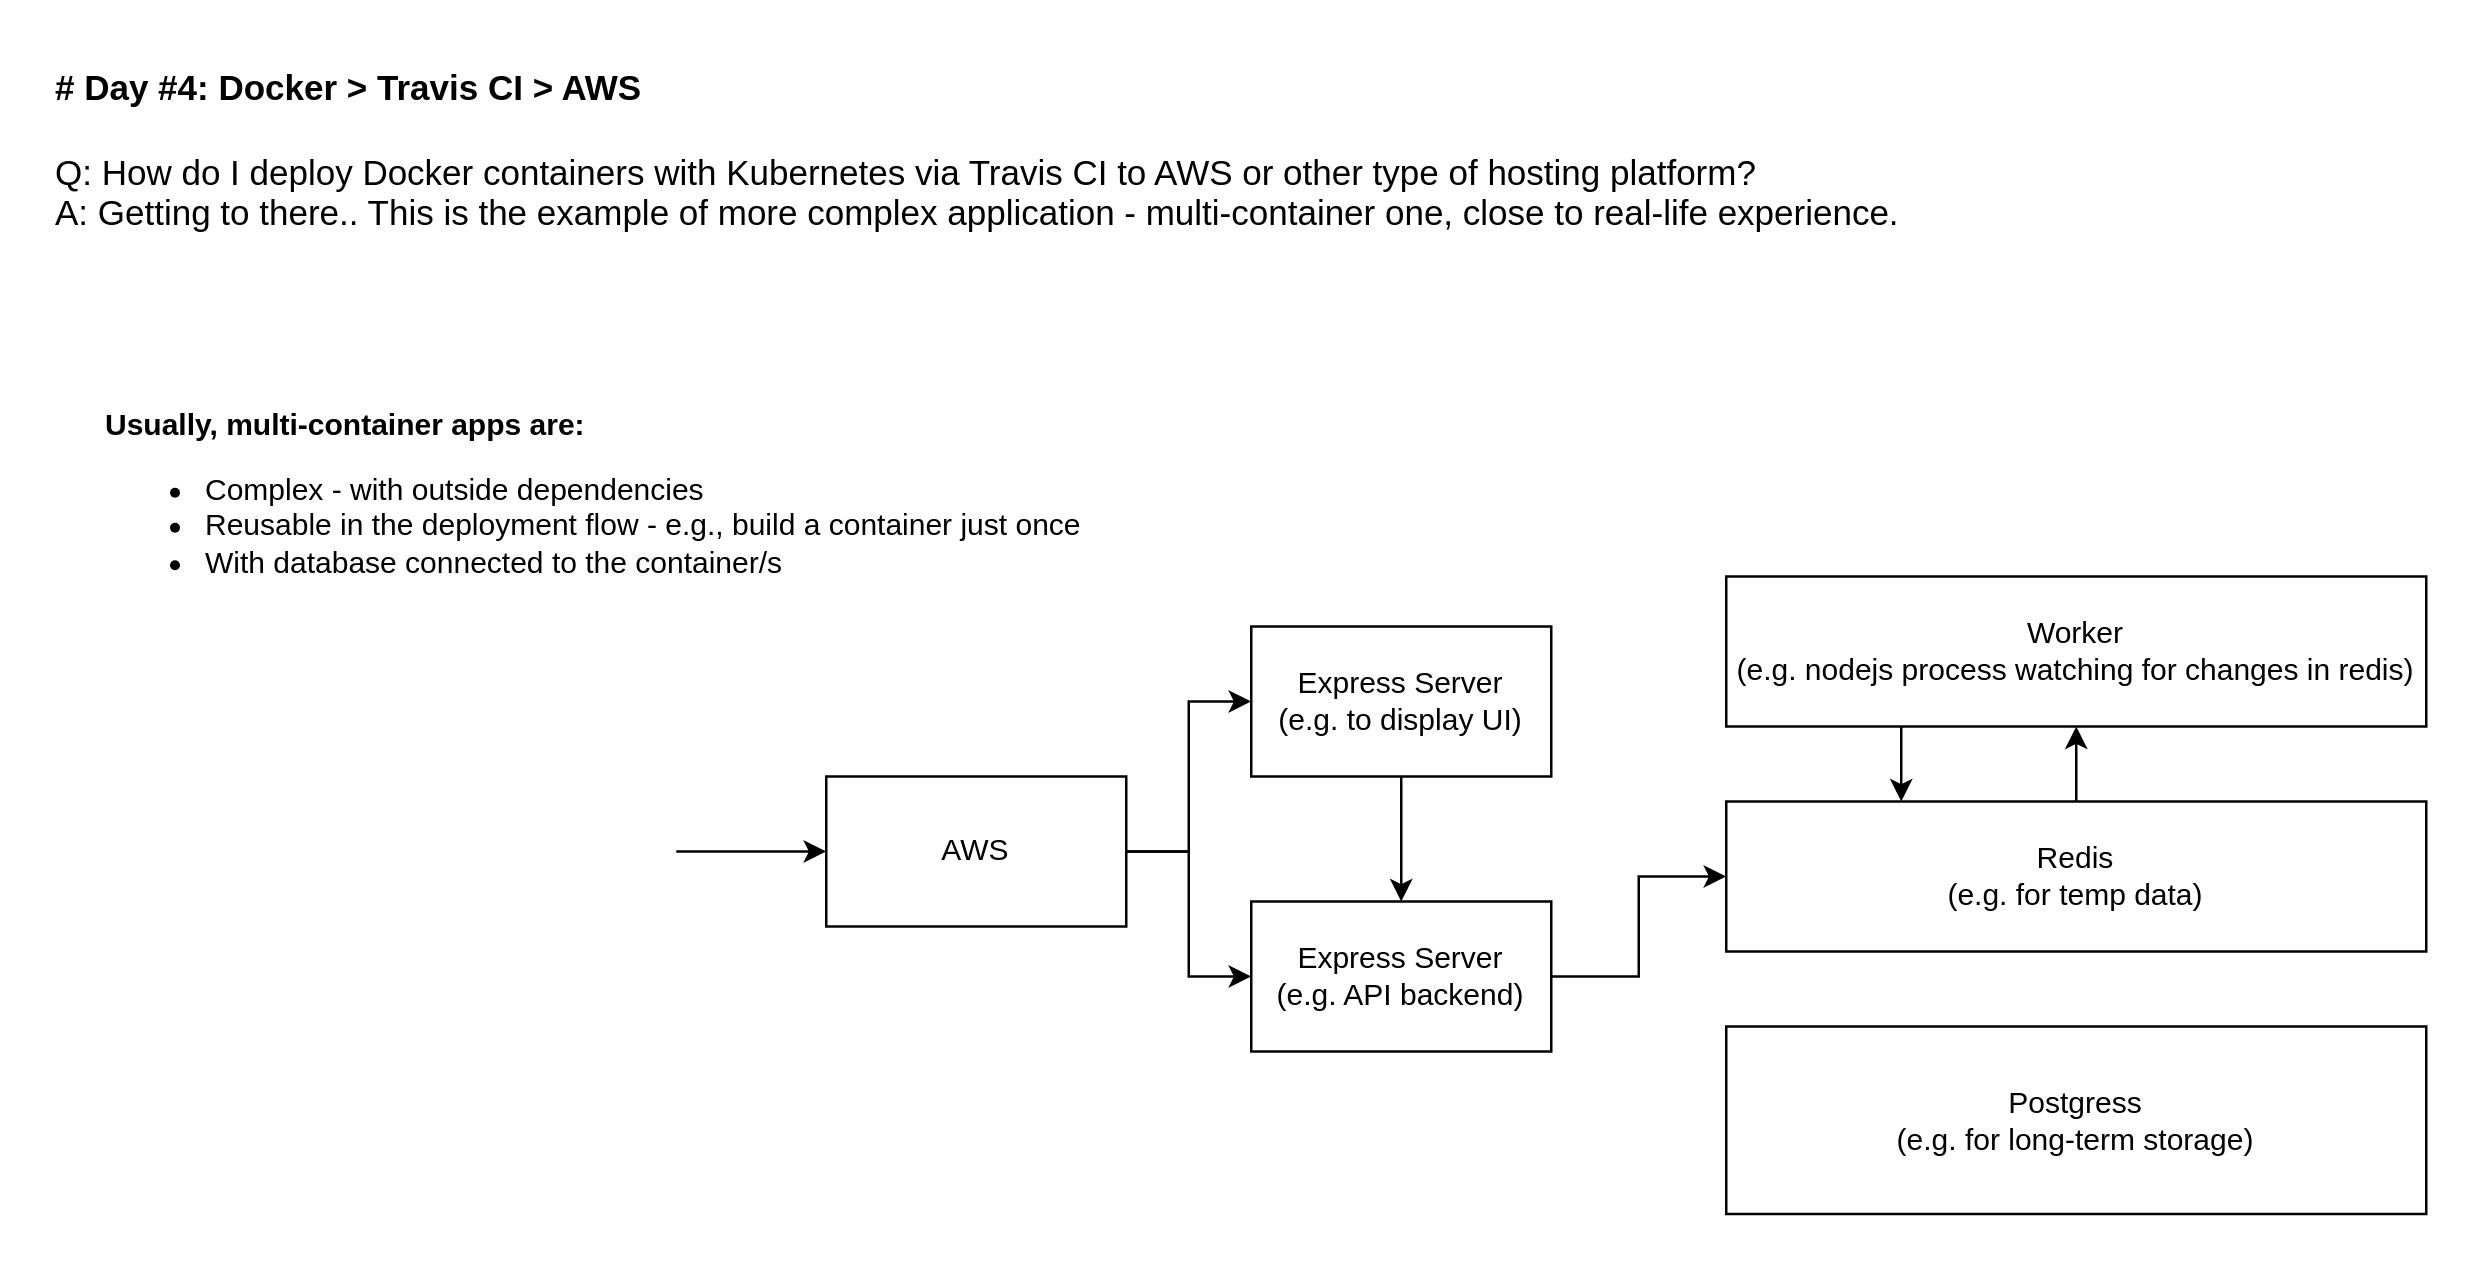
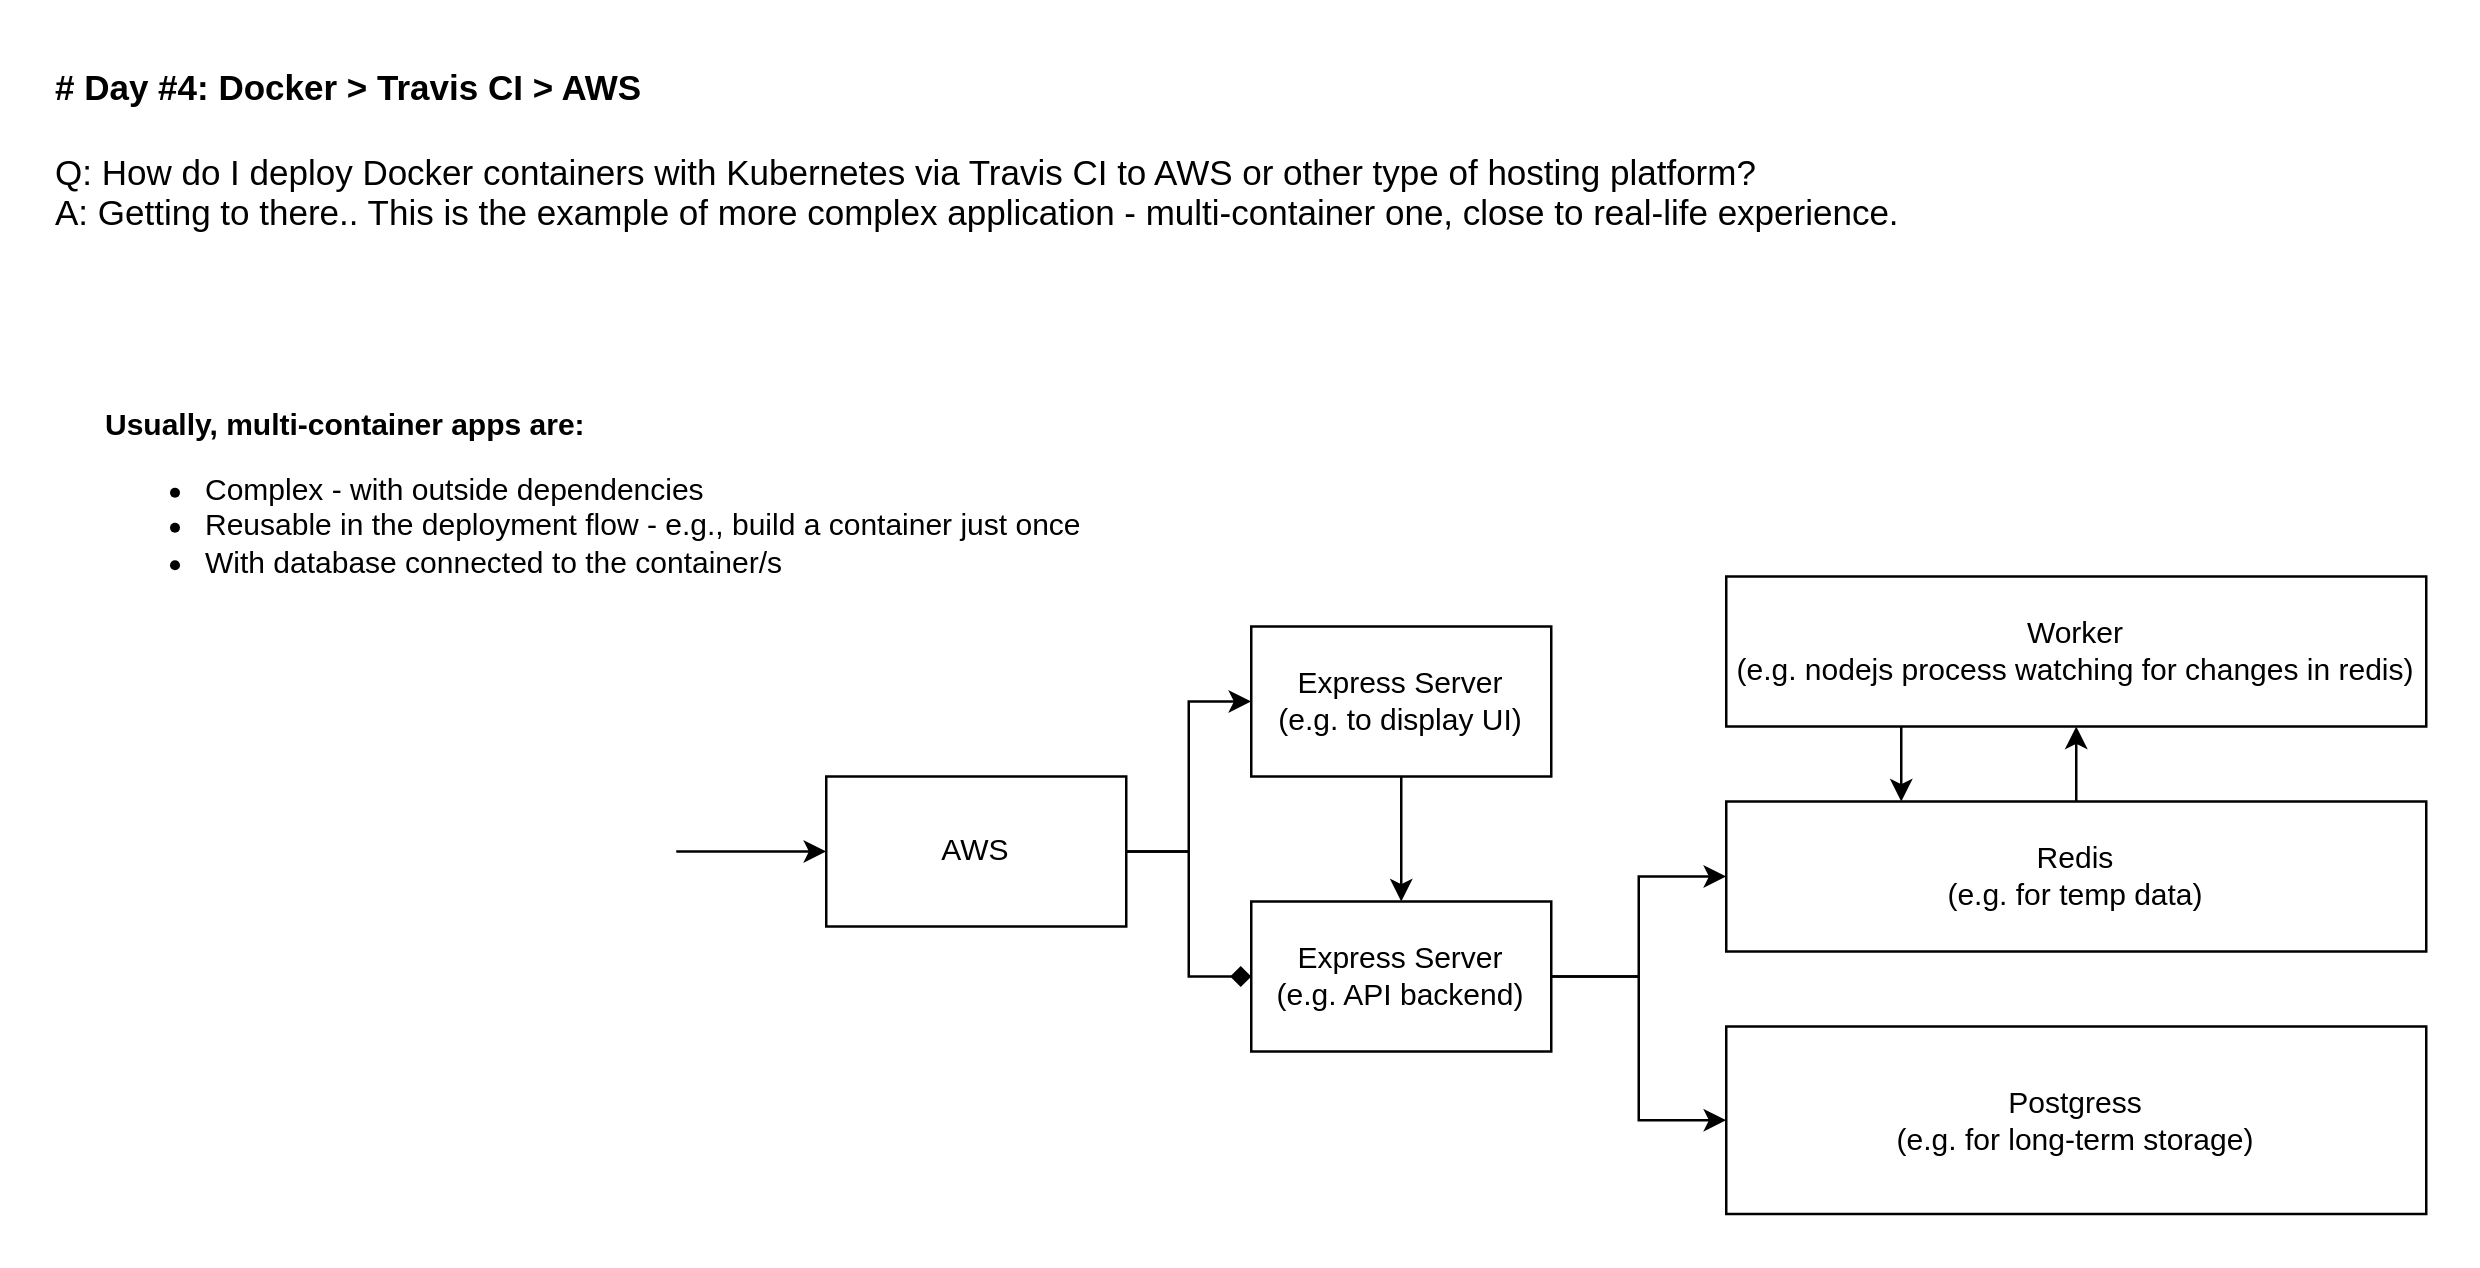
edge "AWS" -> "Express Server (e.g. API backend)": arrowhead classic -> diamond
edge "Express Server (e.g. API backend)" -> "Postgress (e.g. for long-term storage)": added
